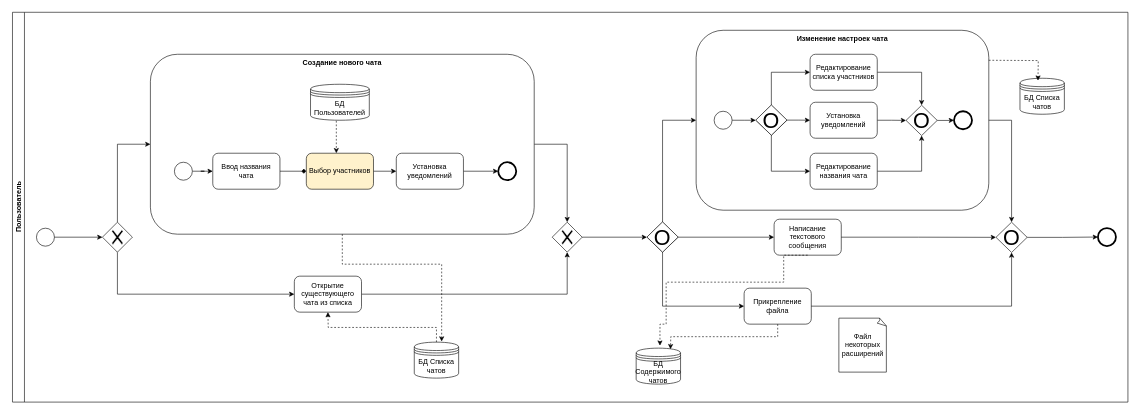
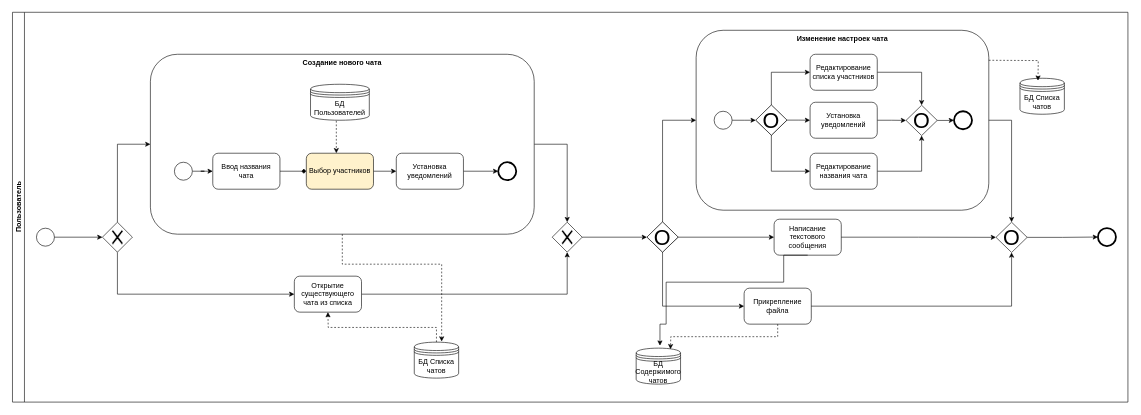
edge "Написание текстового сообщения" -> "БД Содержимого чатов": style dashed -> solid
node "Файл некоторых расширений": removed
